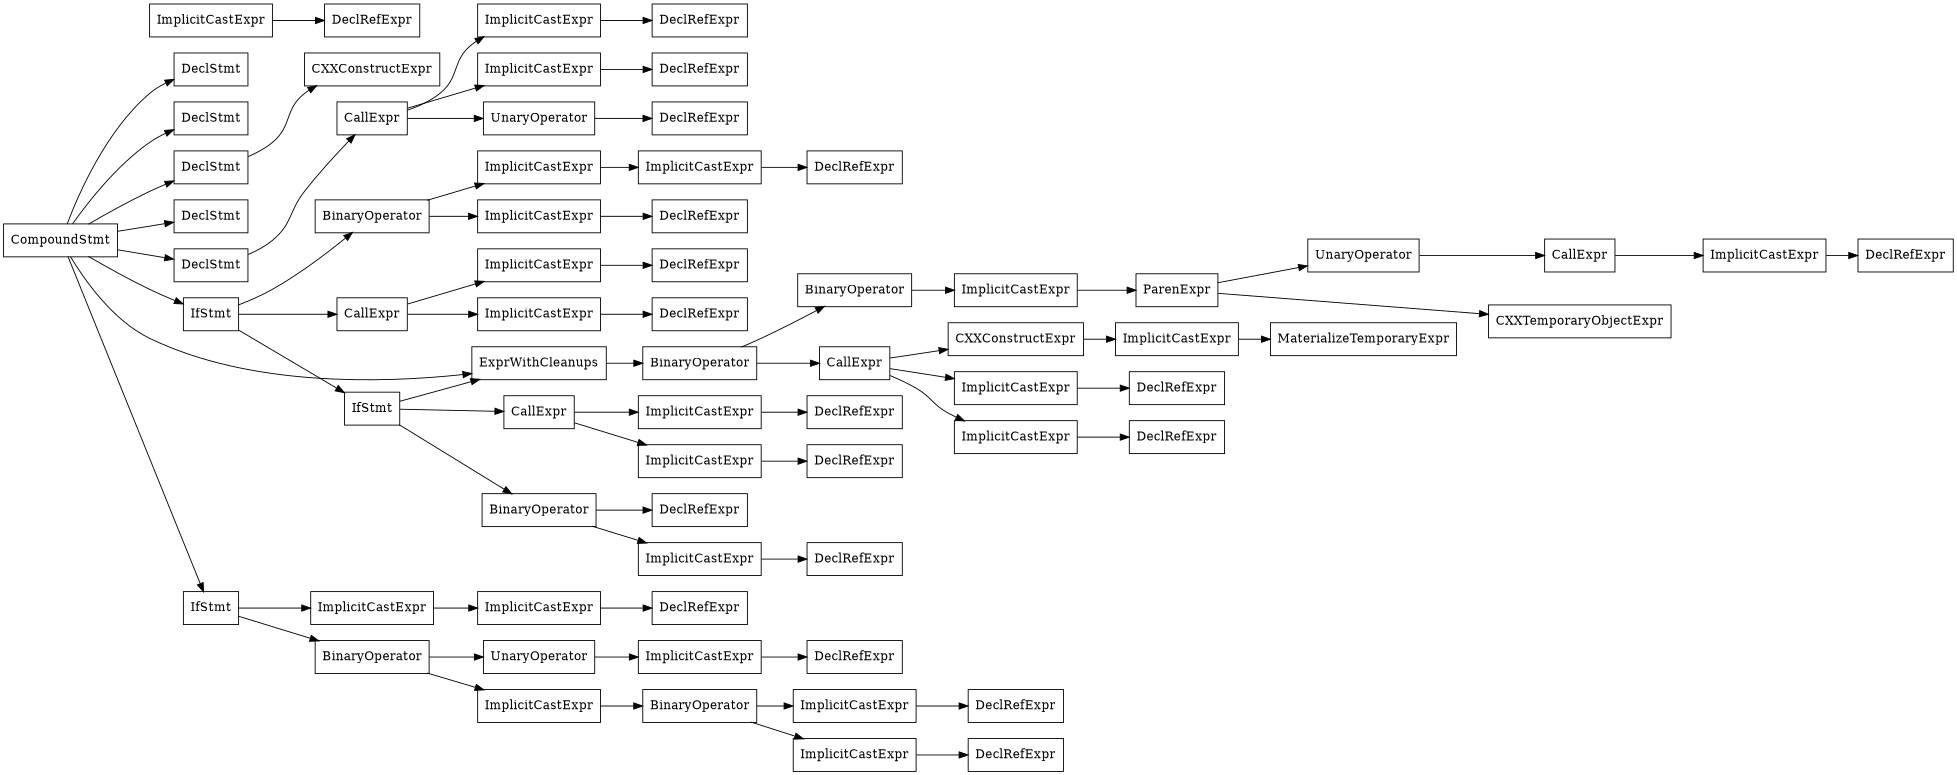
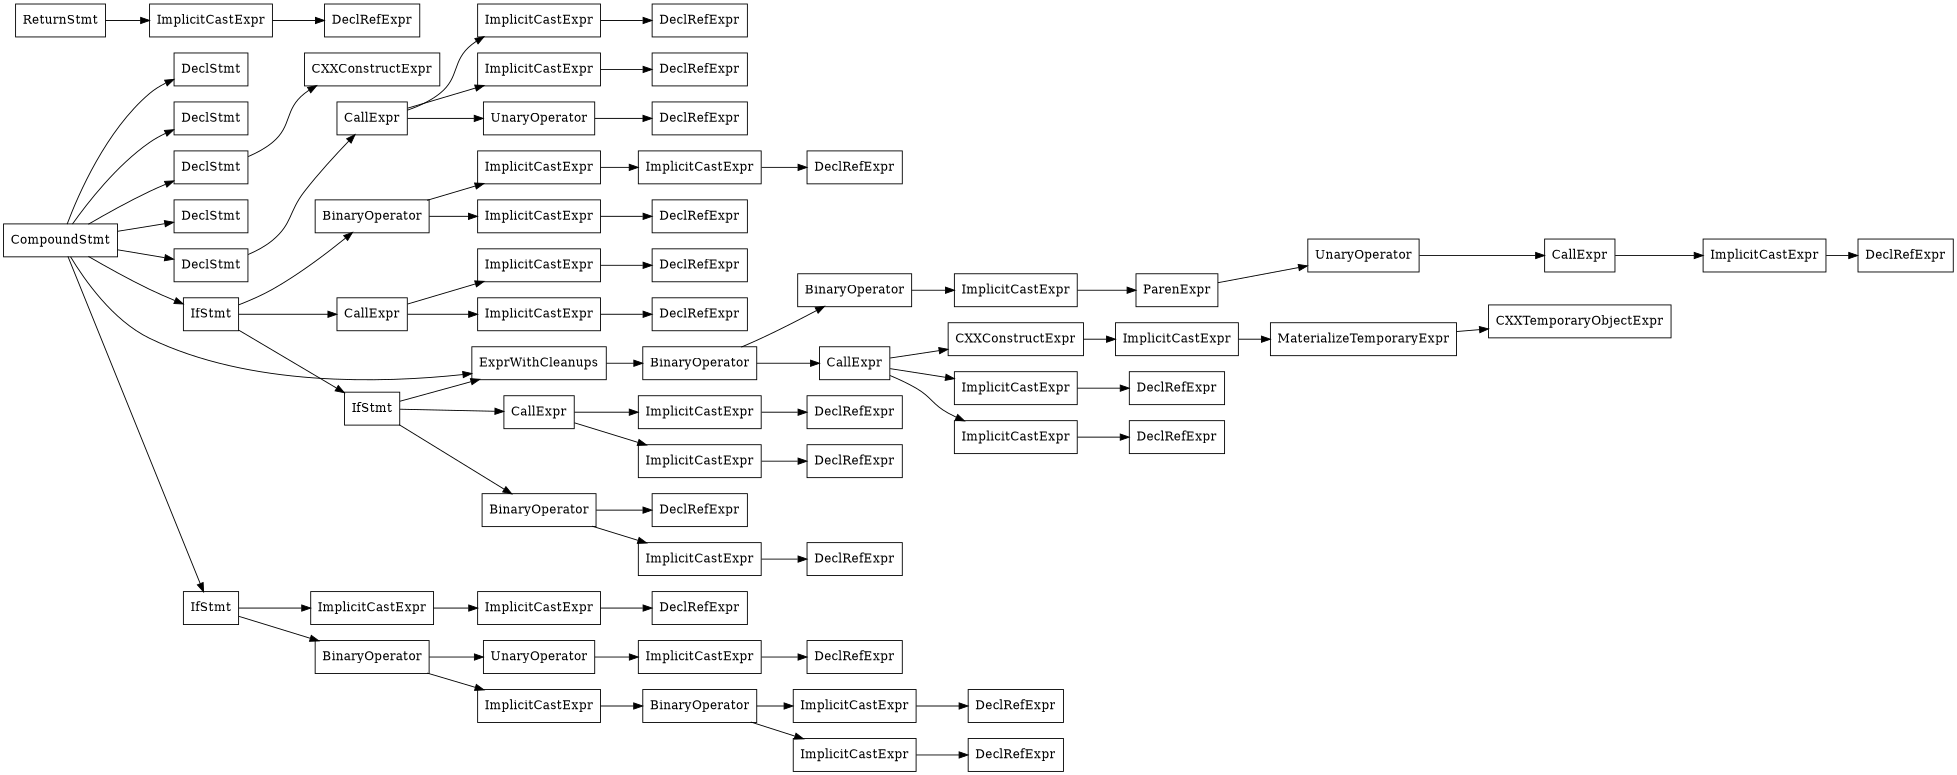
node "ReturnStmt": added
edge "ParenExpr" -> "CXXTemporaryObjectExpr": now "MaterializeTemporaryExpr" -> "CXXTemporaryObjectExpr"
